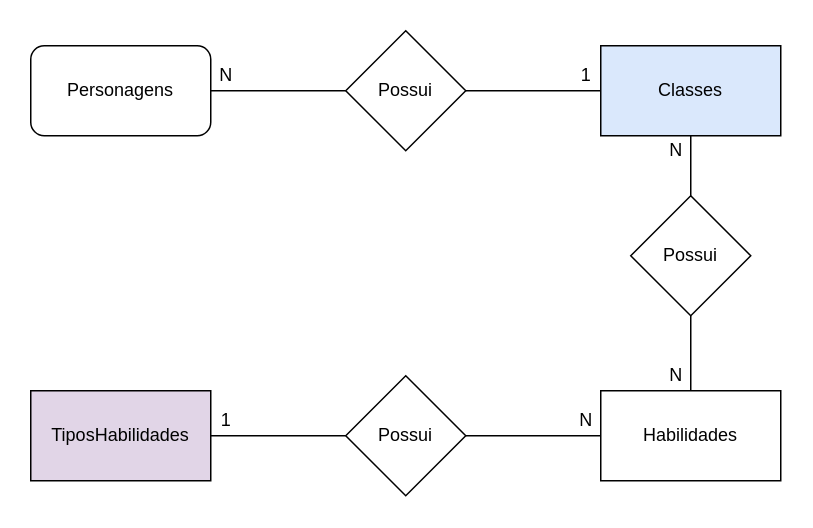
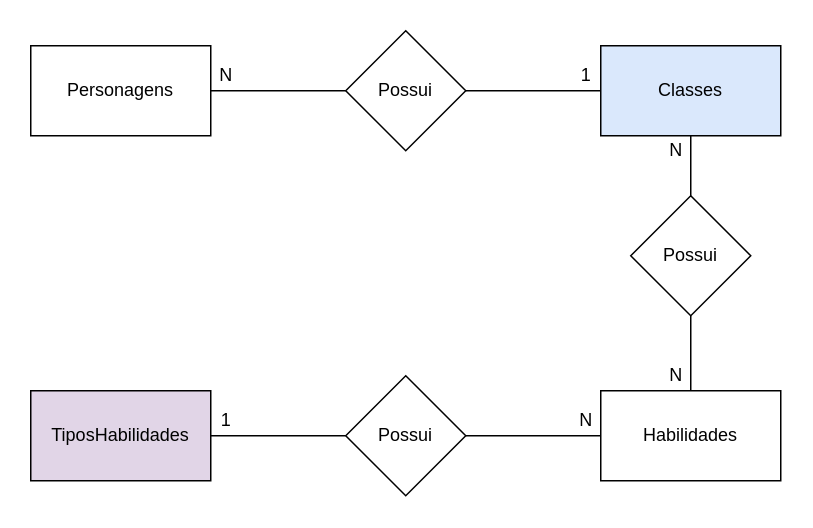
node "Personagens": shape rounded rectangle -> rectangle
